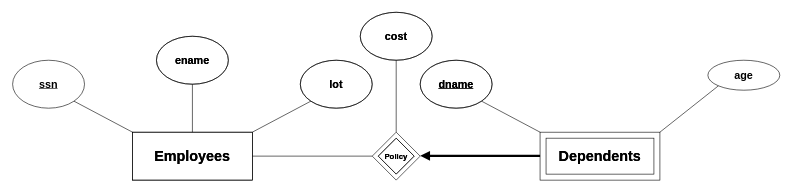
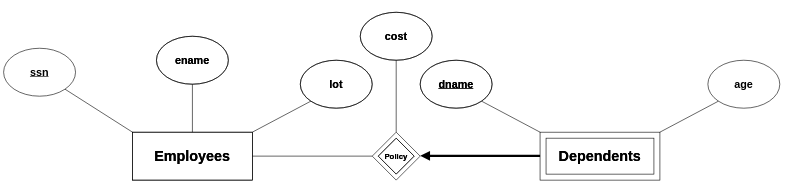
node "age": size 72x30 -> 72x48
node "ssn": moved (48, 84) -> (39, 72)
